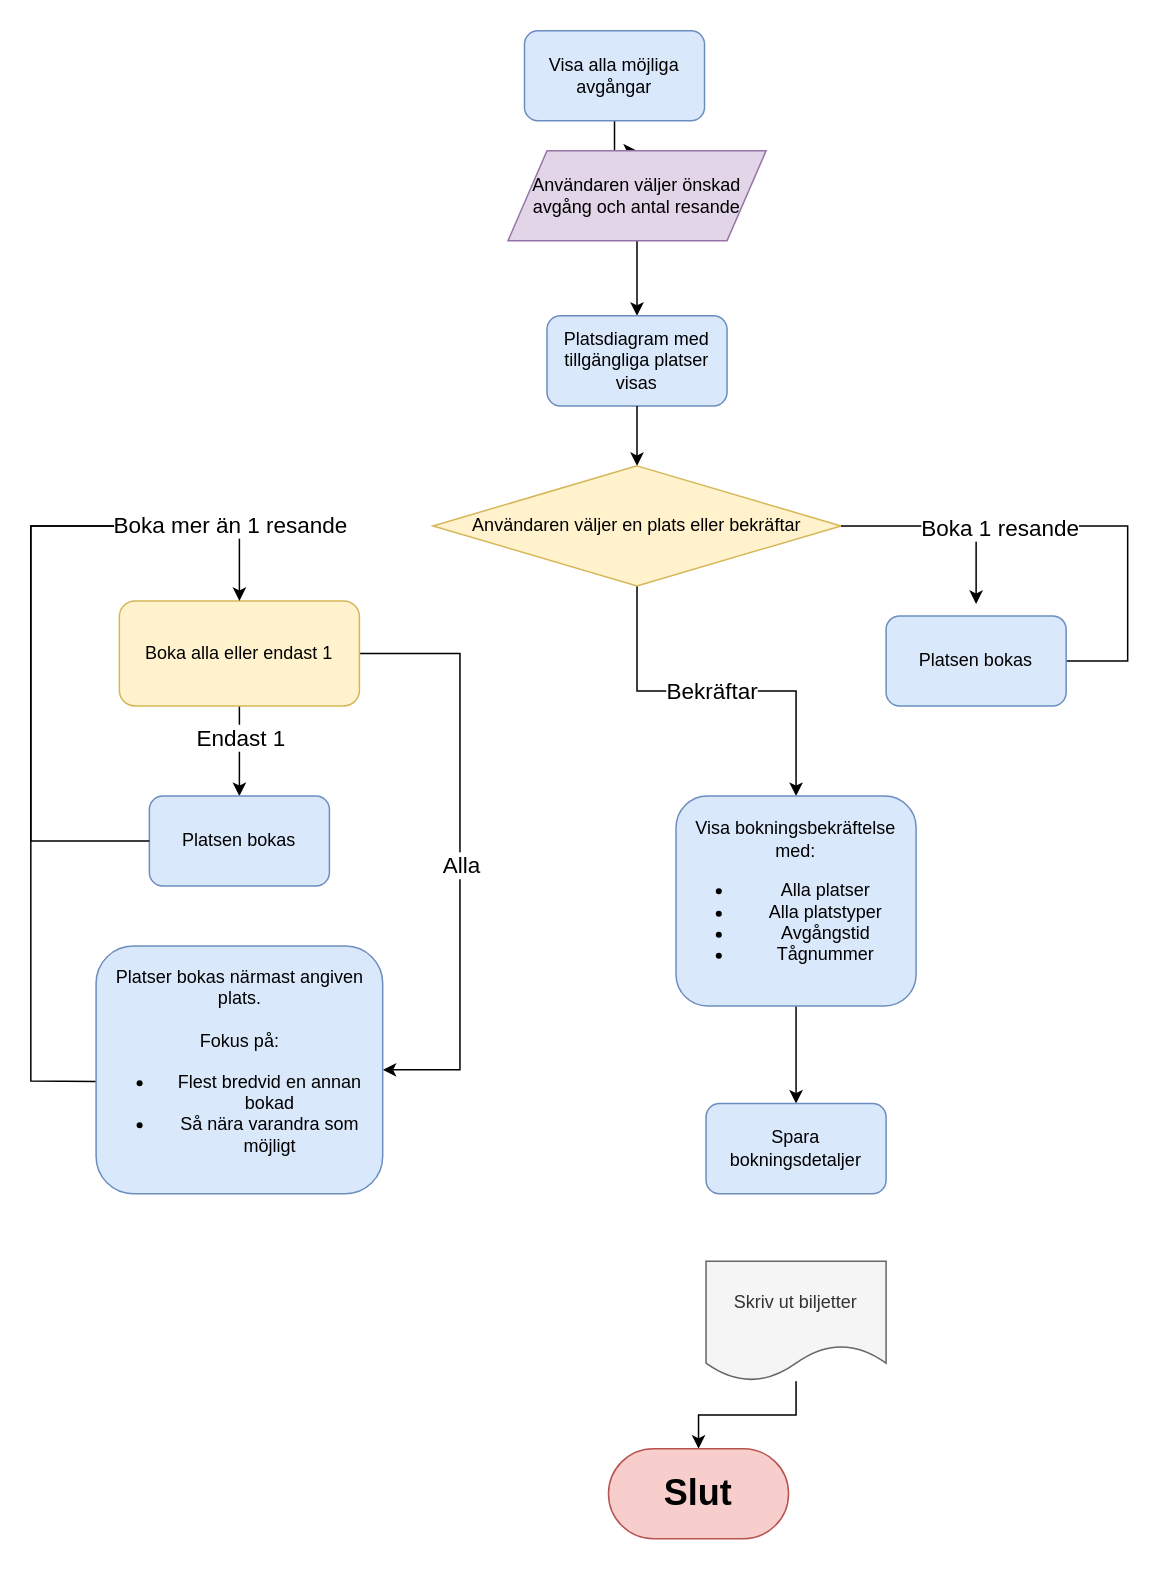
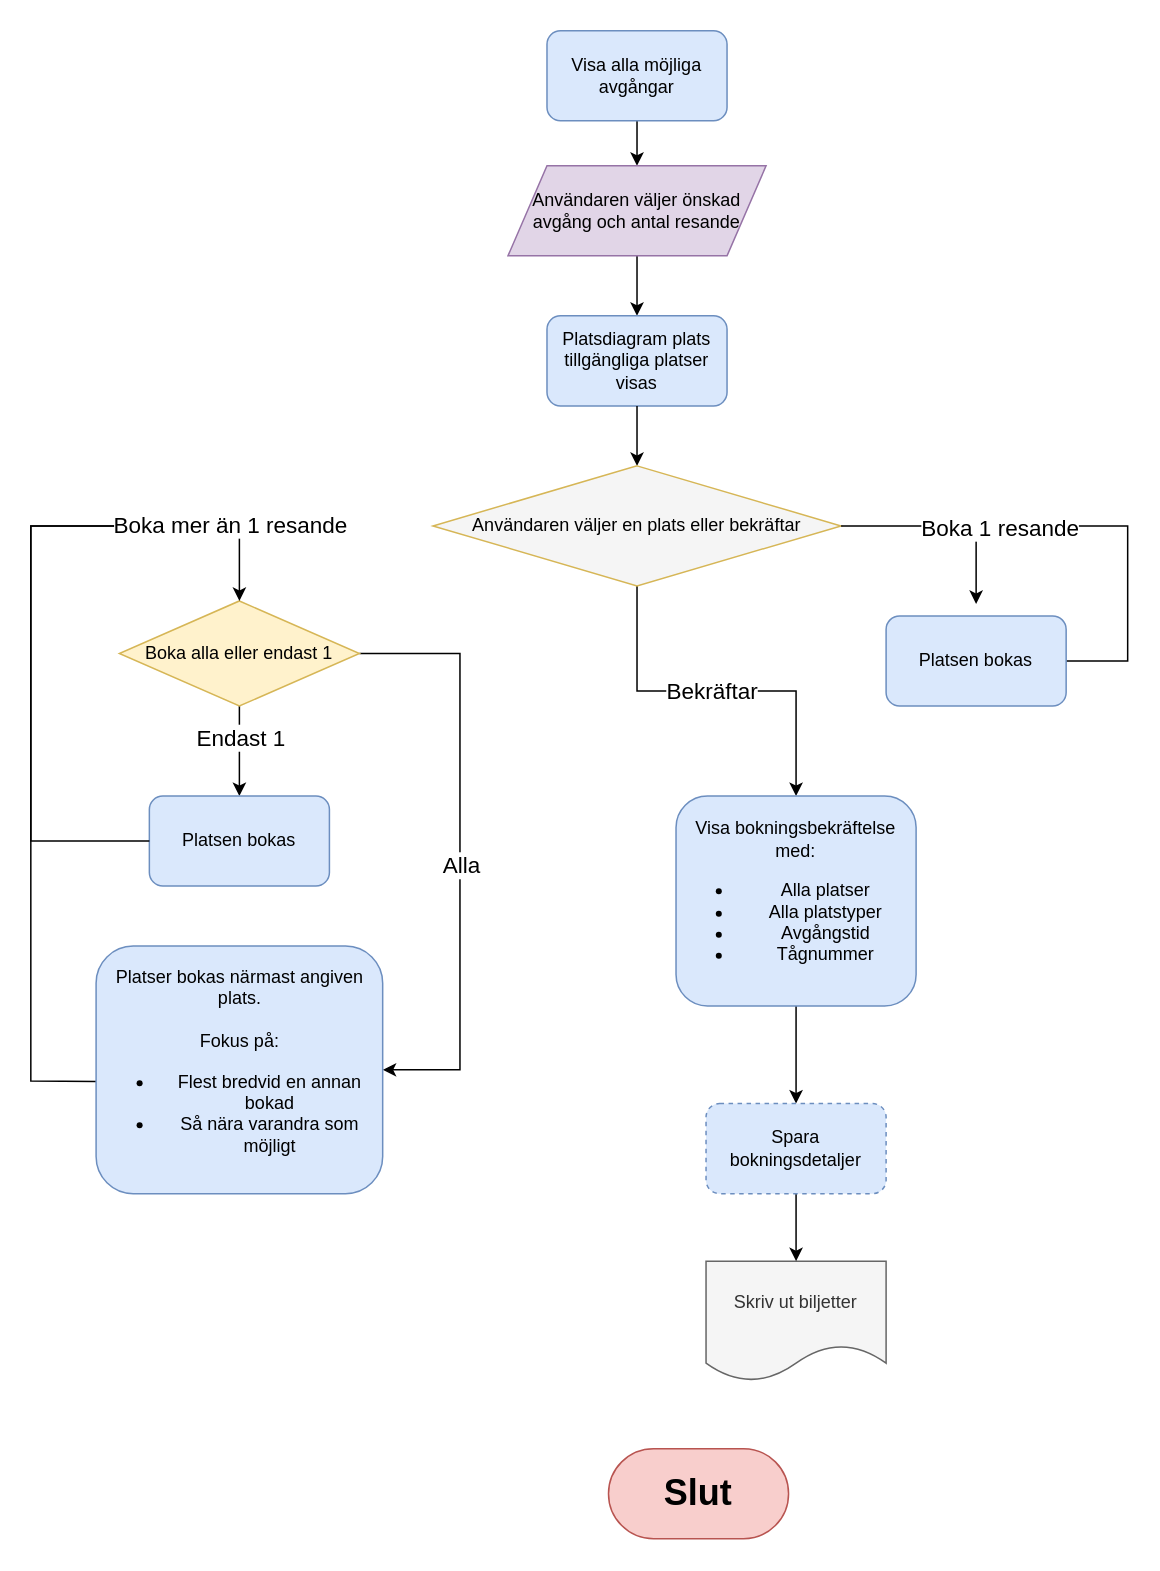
node "Visa alla möjliga avgångar": moved (614, 76) -> (637, 76)
node "Användaren väljer önskad avgång och antal resande": moved (637, 196) -> (637, 211)
node "Platsdiagram med tillgängliga platser visas": label "Platsdiagram med tillgängliga platser visas" -> "Platsdiagram plats tillgängliga platser visas"
node "Användaren väljer en plats eller bekräftar": fillcolor #fff2cc -> #f5f5f5
node "Boka alla eller endast 1": shape rounded rectangle -> diamond
node "Spara bokningsdetaljer": style solid -> dashed
edge "Spara bokningsdetaljer" -> "Skriv ut biljetter": added
edge "Skriv ut biljetter" -> "Slut": removed
